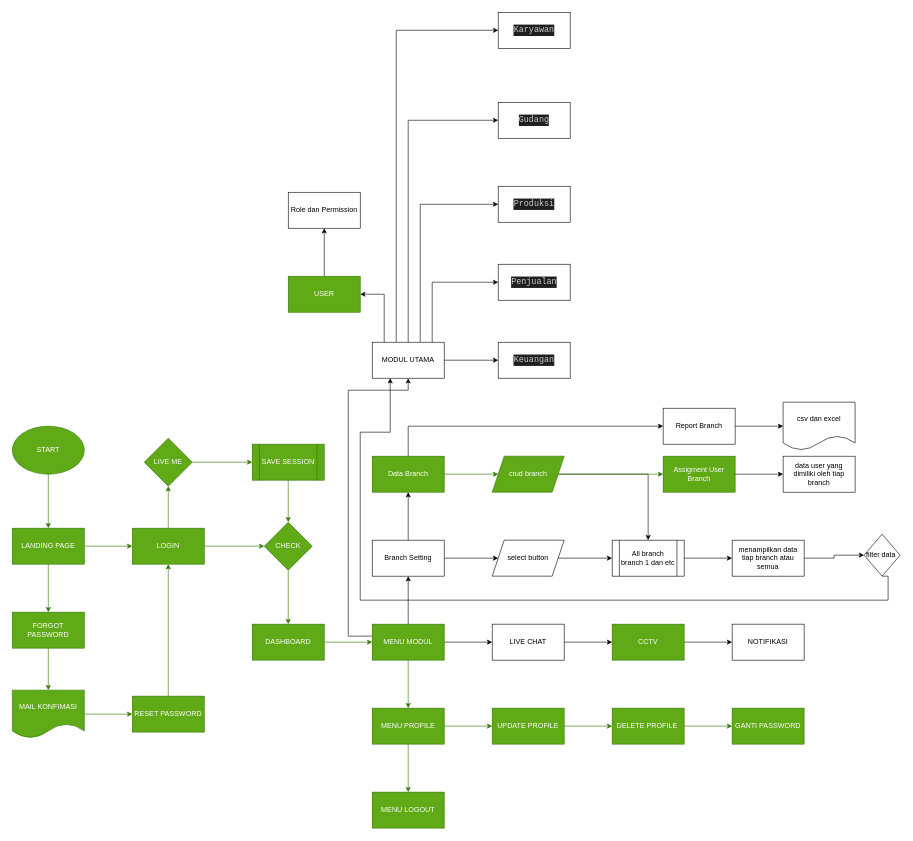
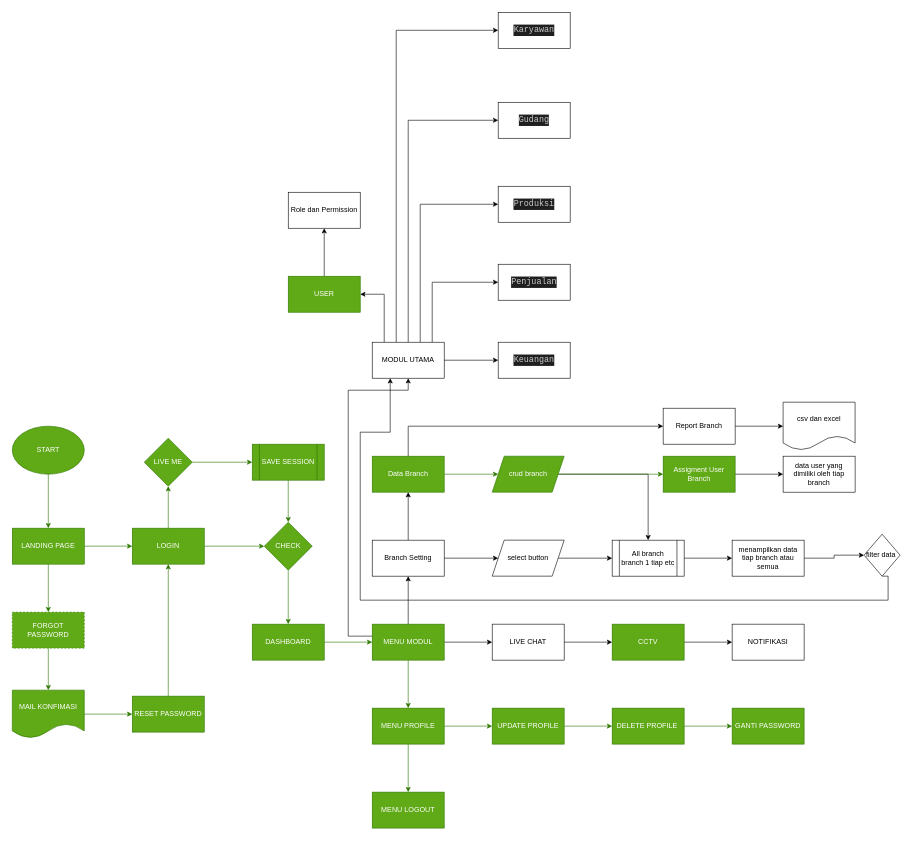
node "All branch branch 1 dan etc": label "All branch branch 1 dan etc" -> "All branch branch 1 tiap etc"
node "FORGOT PASSWORD": style solid -> dashed
